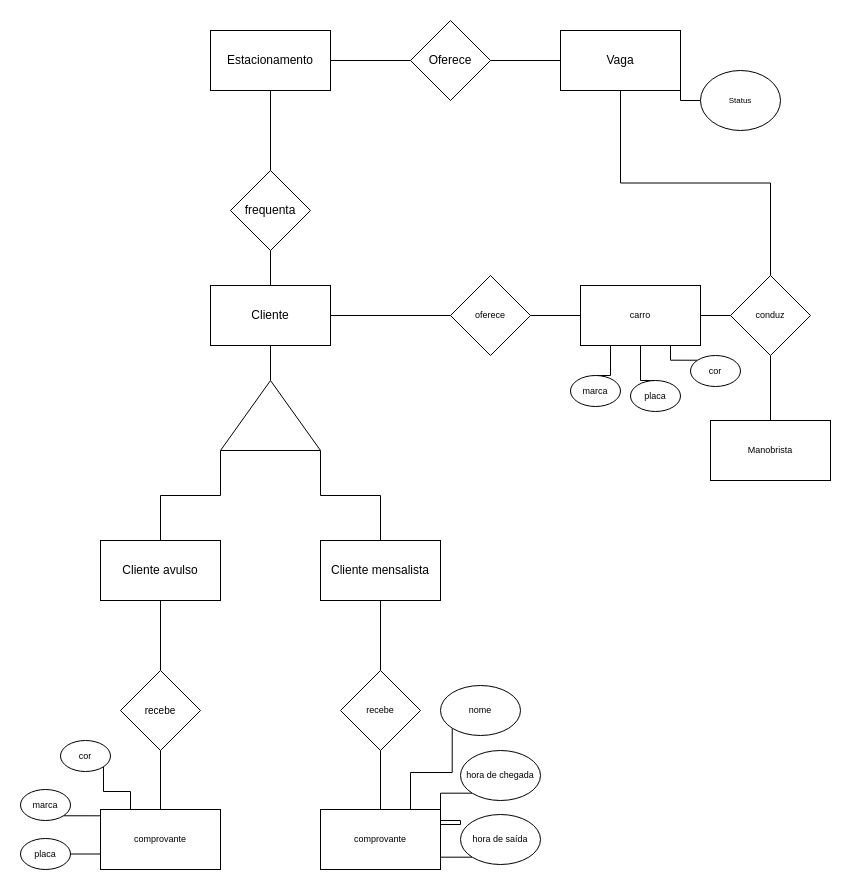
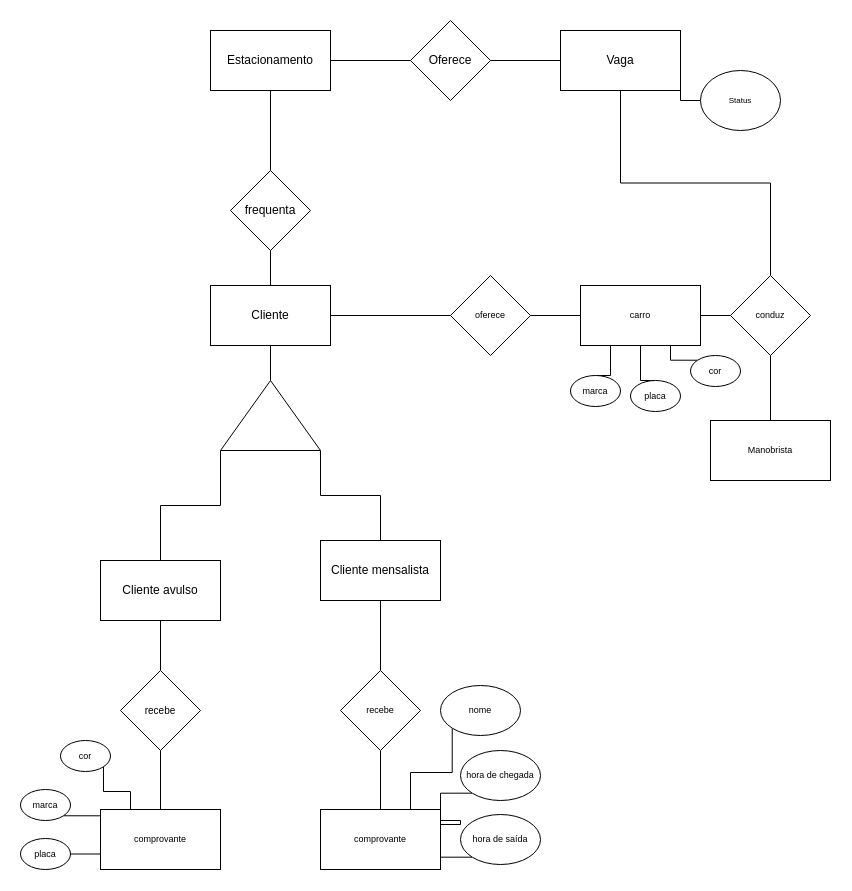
node "Cliente avulso": moved (161, 571) -> (161, 591)
